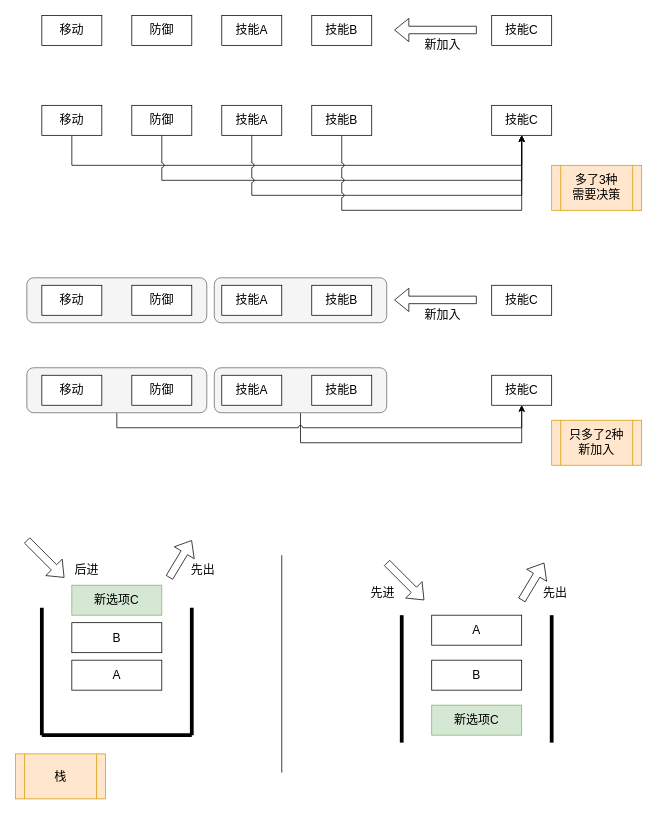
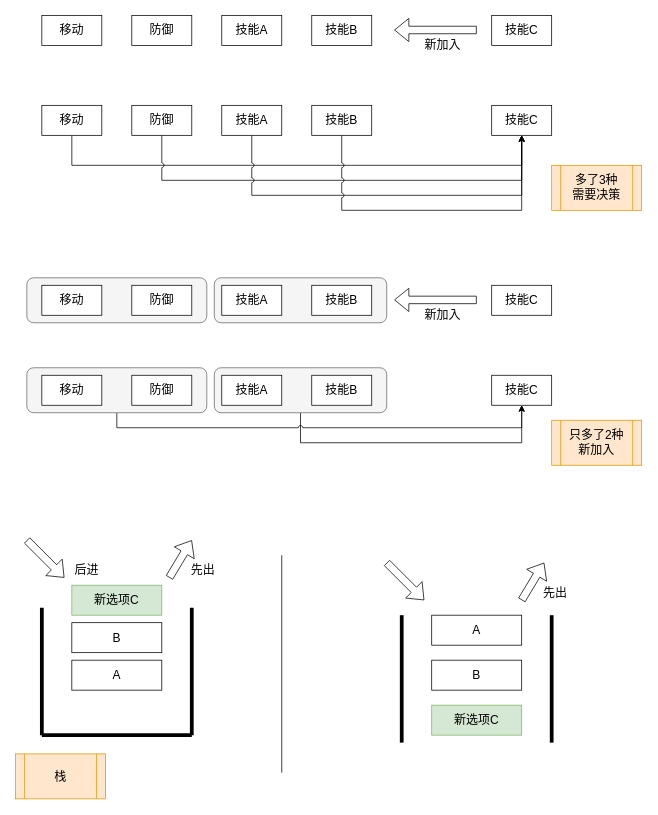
node "先进": removed
